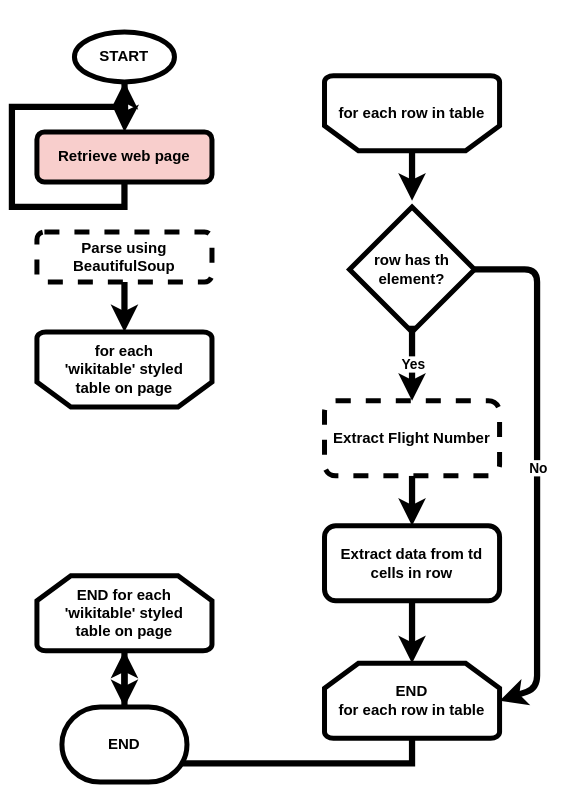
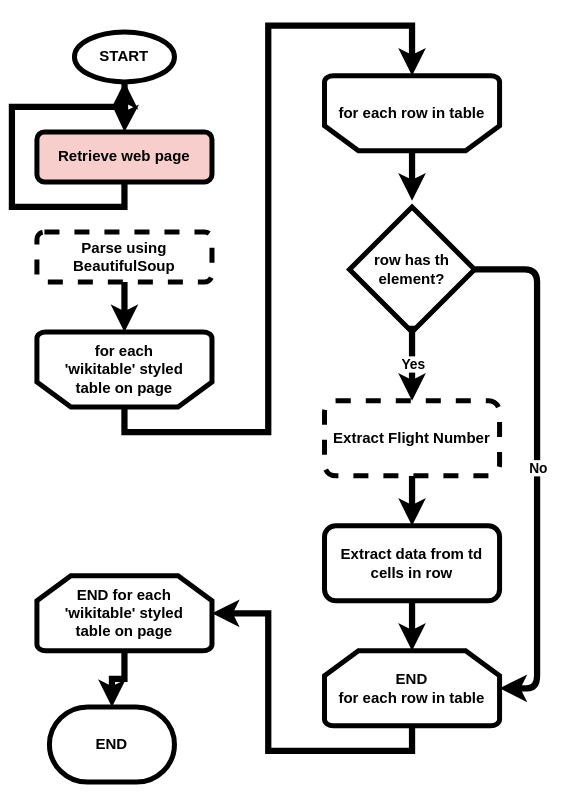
edge "for each 'wikitable' styled table on page" -> "for each row in table": added
node "END for each row in table": moved (412, 701) -> (412, 688)
node "END": moved (124, 744) -> (112, 744)
